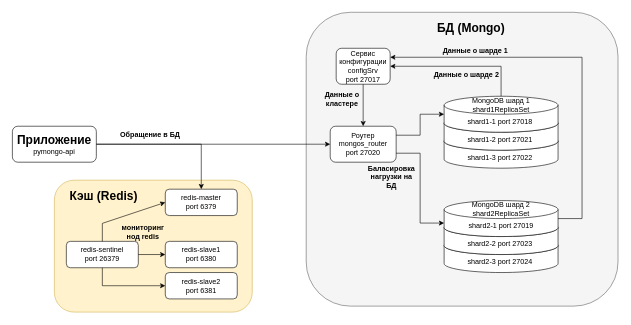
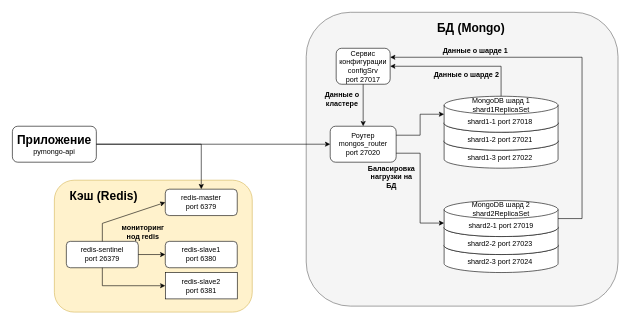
node "Обращение в БД": removed
node "redis-slave2 port 6381": shape rounded rectangle -> rectangle
